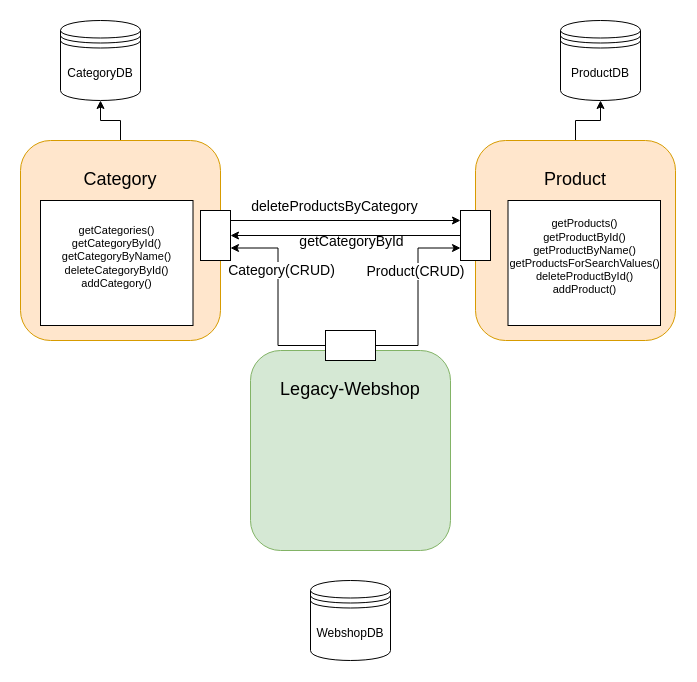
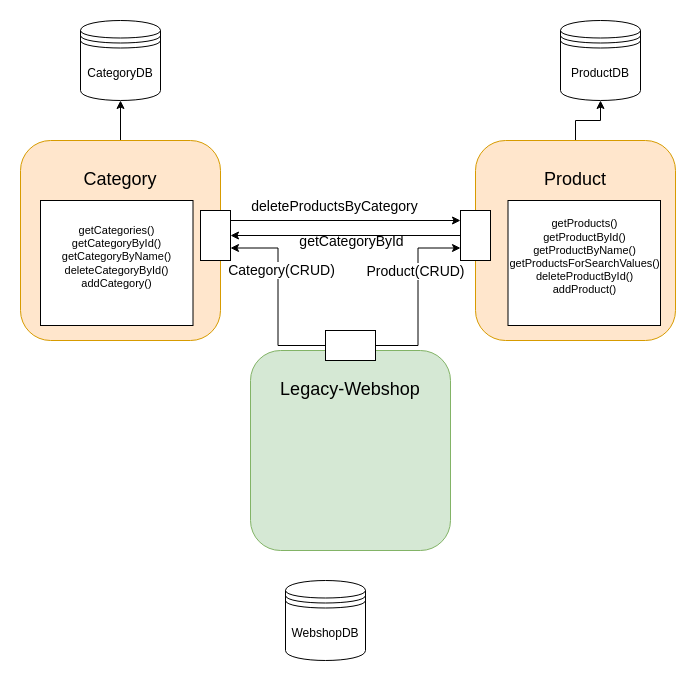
node "CategoryDB": moved (101, 61) -> (121, 61)
node "WebshopDB": moved (351, 621) -> (326, 621)
